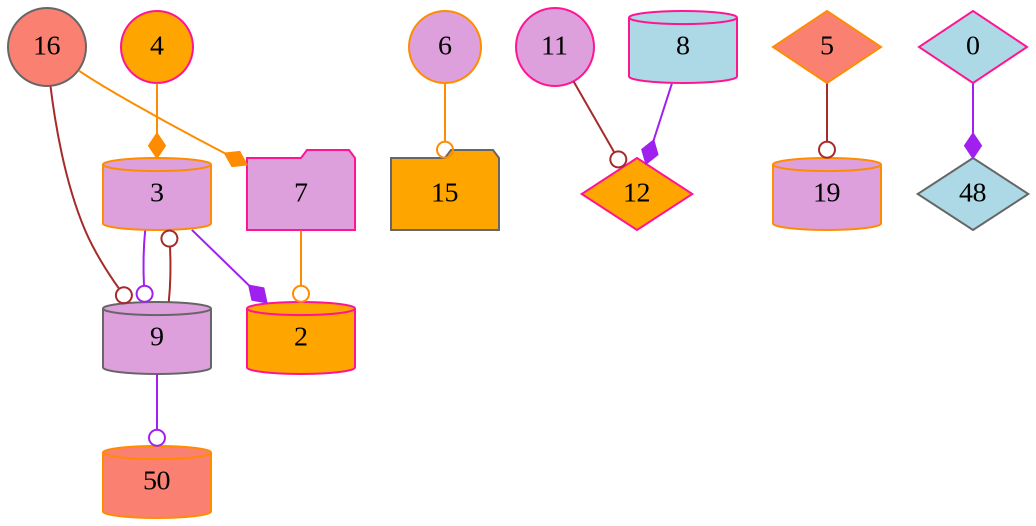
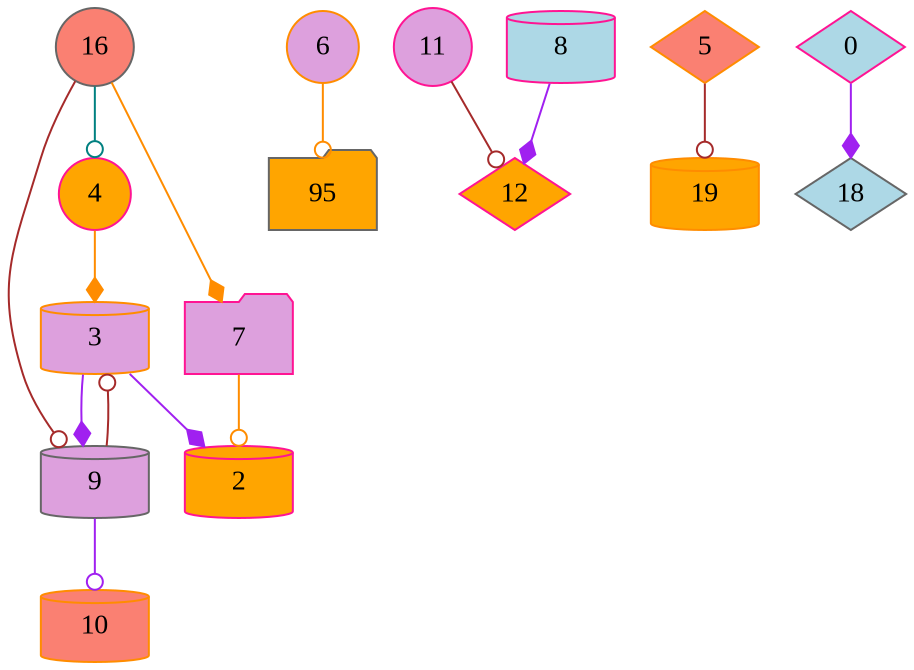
edge "16" -> "4": added
node "15": label "15" -> "95"
node "19": fillcolor plum -> orange
node "48": label "48" -> "18"
edge "3" -> "9": arrowhead odot -> diamond
node "50": label "50" -> "10"
